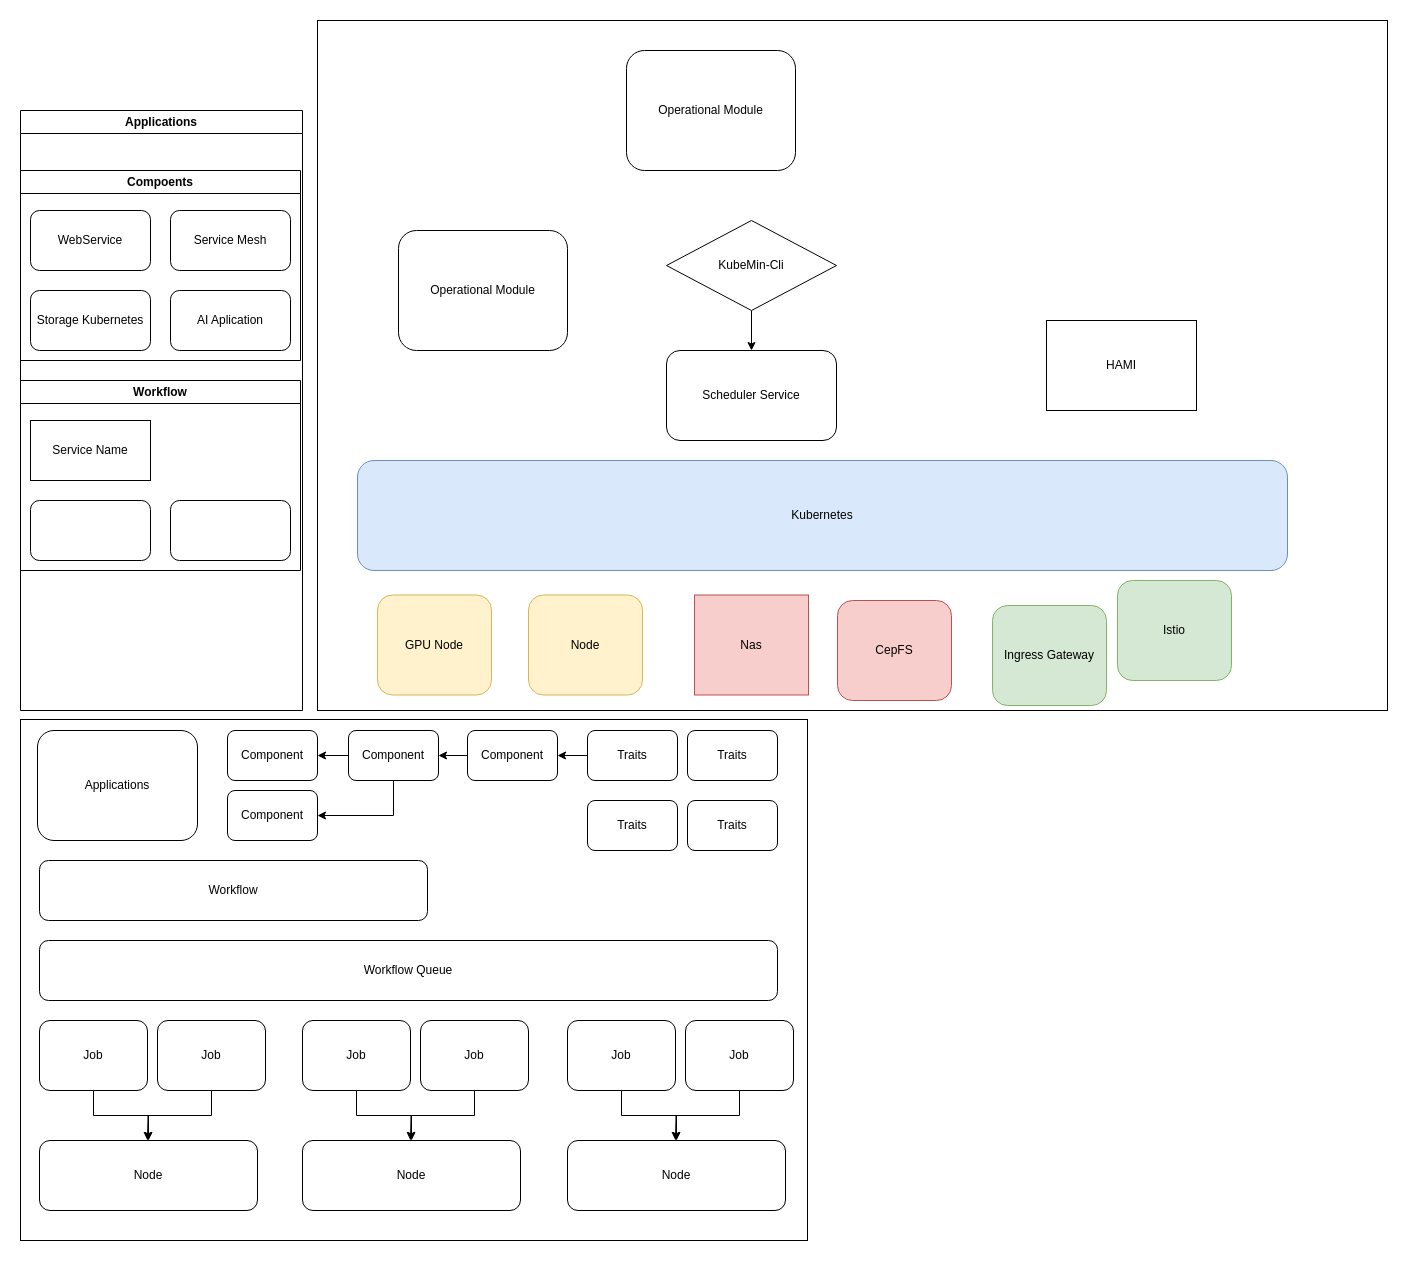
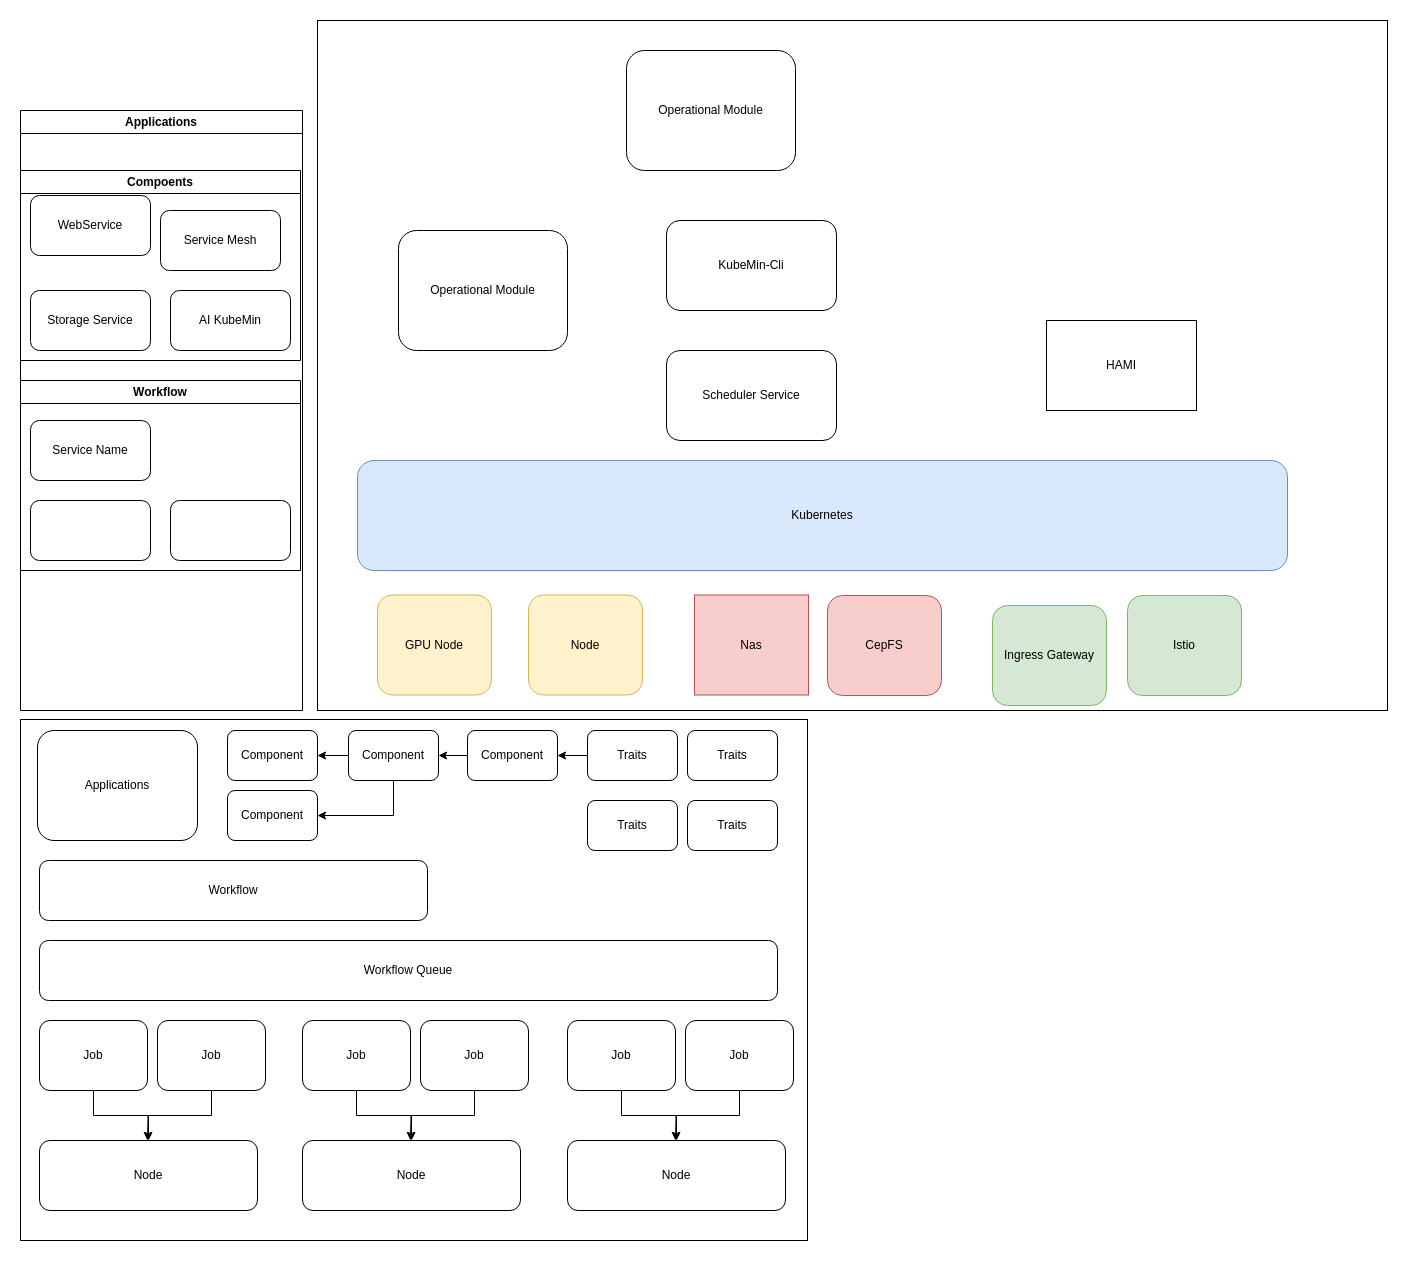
node "WebService": moved (91, 241) -> (91, 226)
node "Service Mesh": moved (231, 241) -> (221, 241)
node "KubeMin-Cli": shape diamond -> rounded rectangle
node "Storage Kubernetes": label "Storage Kubernetes" -> "Storage Service"
node "AI Aplication": label "AI Aplication" -> "AI KubeMin"
edge "KubeMin-Cli" -> "Scheduler Service": removed
node "Service Name": shape rectangle -> rounded rectangle
node "Istio": moved (1175, 631) -> (1185, 646)
node "CepFS": moved (895, 651) -> (885, 646)
